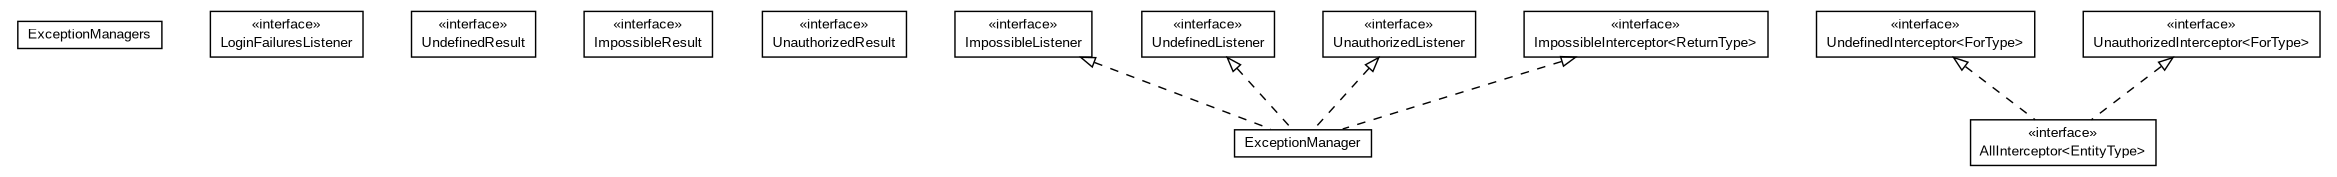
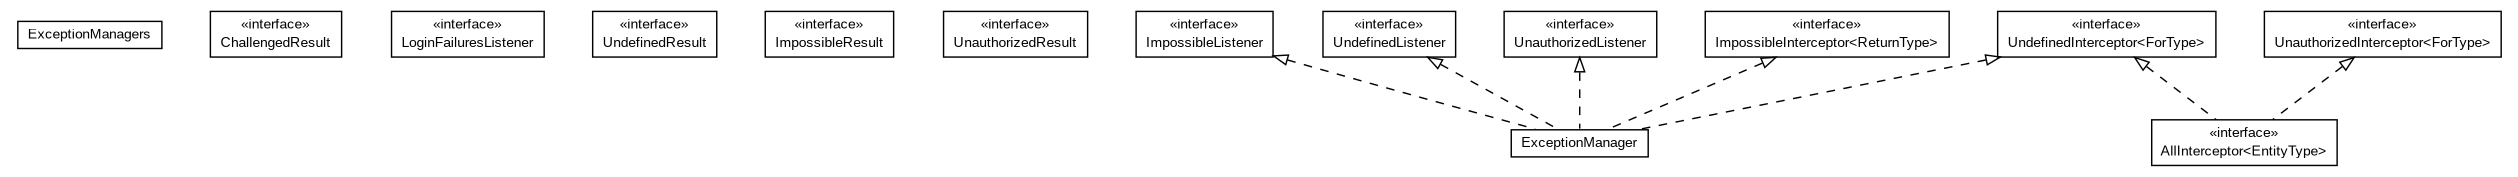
node "ChallengedResult": added
edge "ExceptionManager" -> "UndefinedInterceptor<ForType>": added
